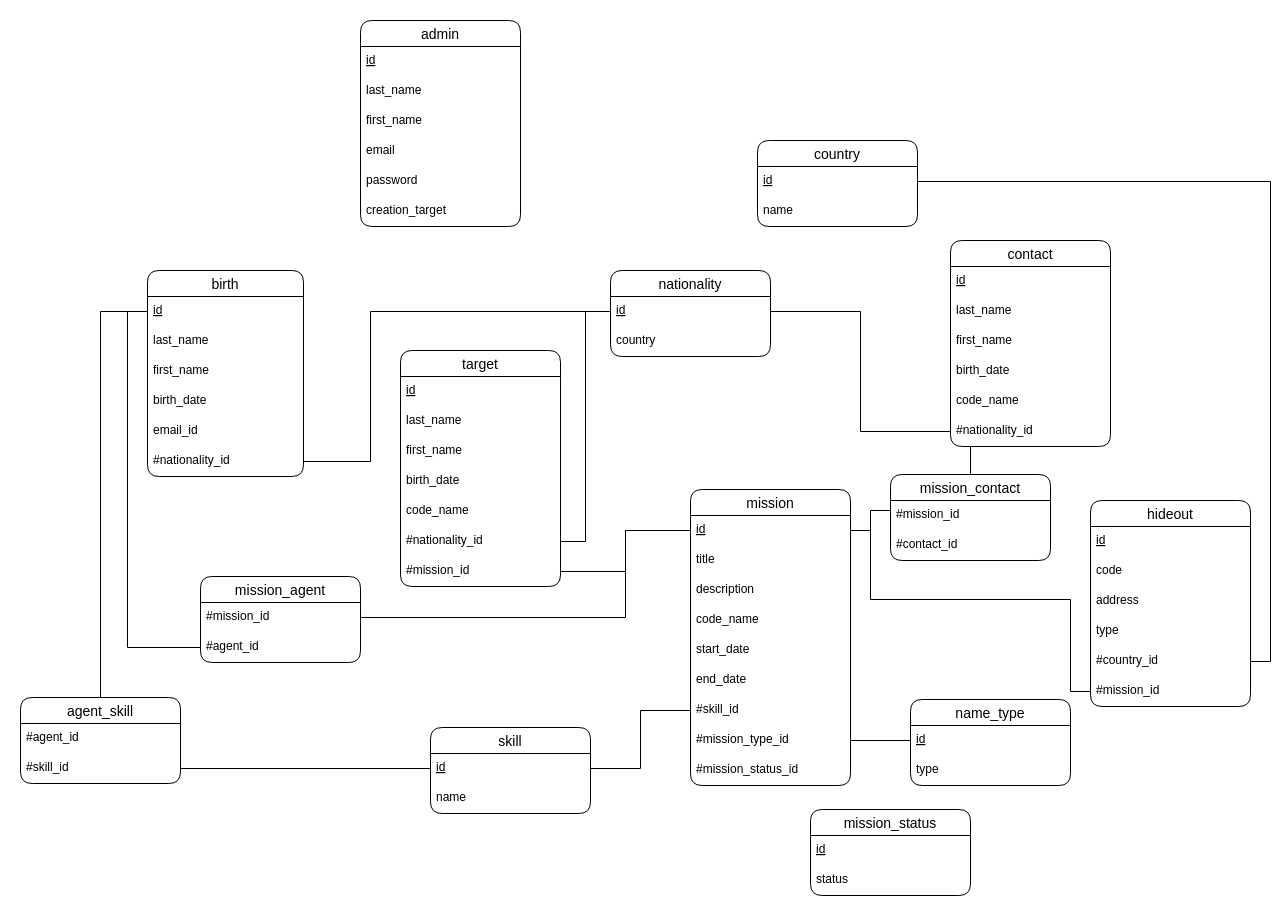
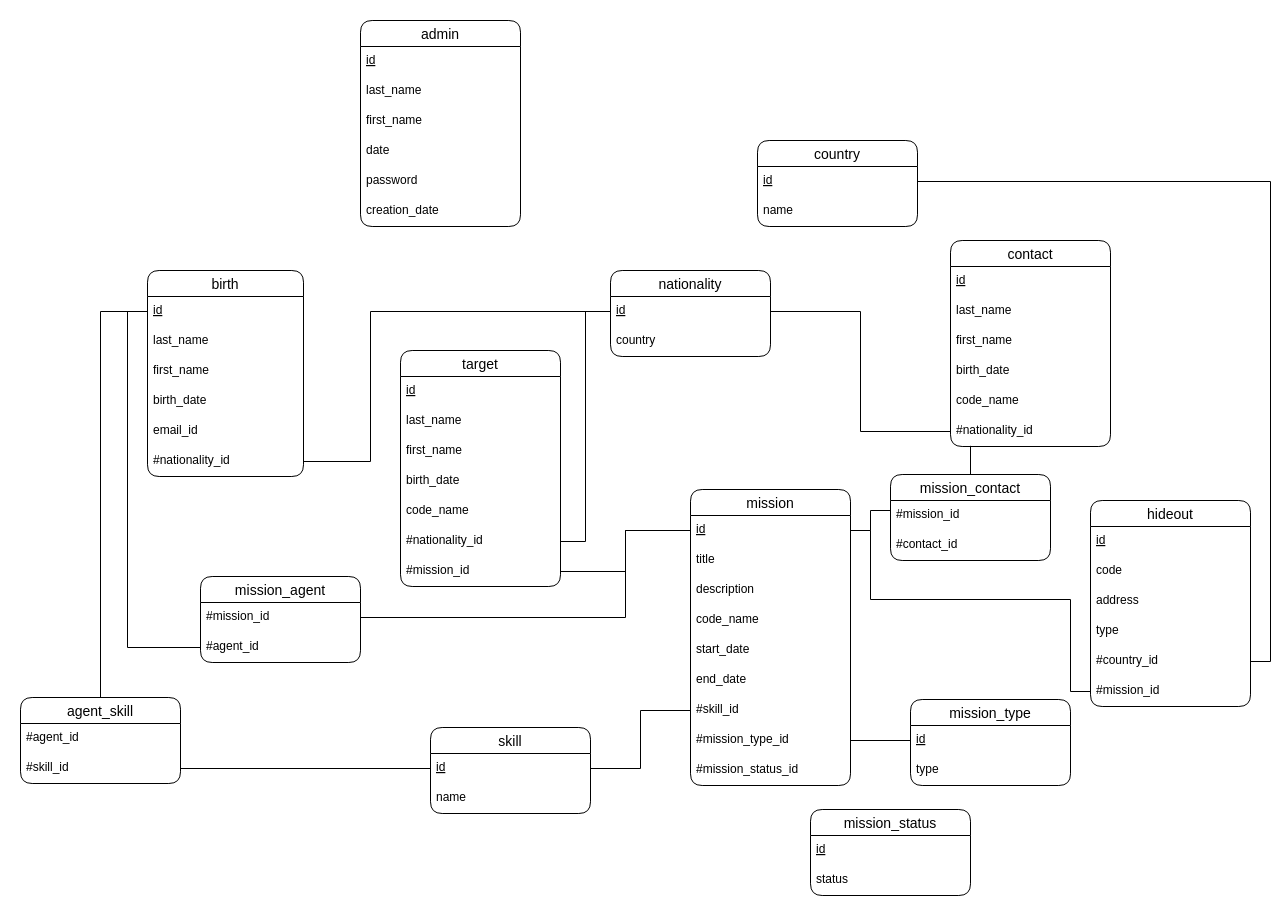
node "email": label "email" -> "date"
node "creation_target": label "creation_target" -> "creation_date"
node "name_type": label "name_type" -> "mission_type"
